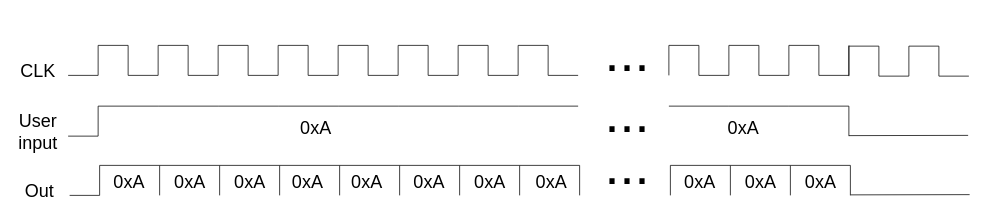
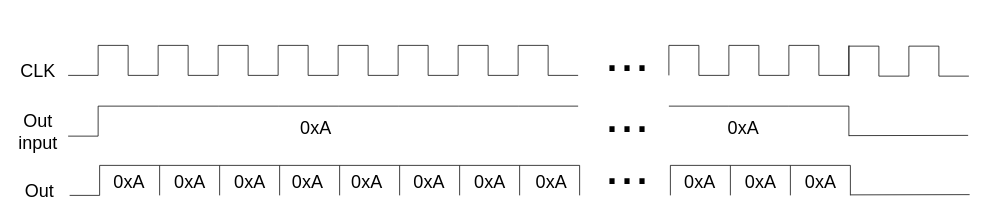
node "User input": label "User input" -> "Out input"
